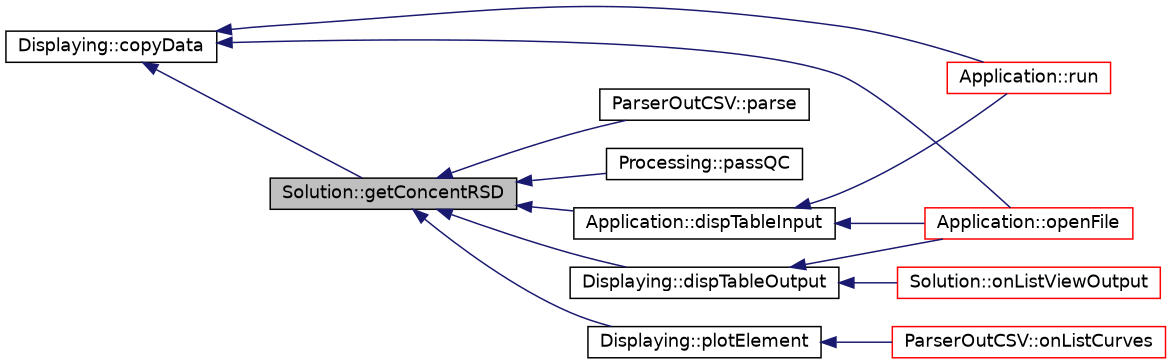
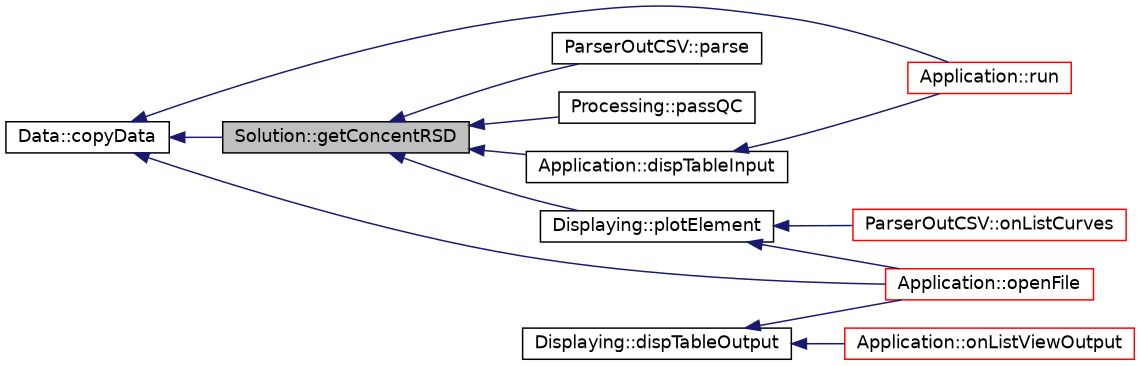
node "Displaying::copyData": label "Displaying::copyData" -> "Data::copyData"
edge "Application::openFile" -> "Application::dispTableInput": now "Application::openFile" -> "Displaying::plotElement"
edge "Displaying::dispTableOutput" -> "Solution::getConcentRSD": removed
node "Solution::onListViewOutput": label "Solution::onListViewOutput" -> "Application::onListViewOutput"
